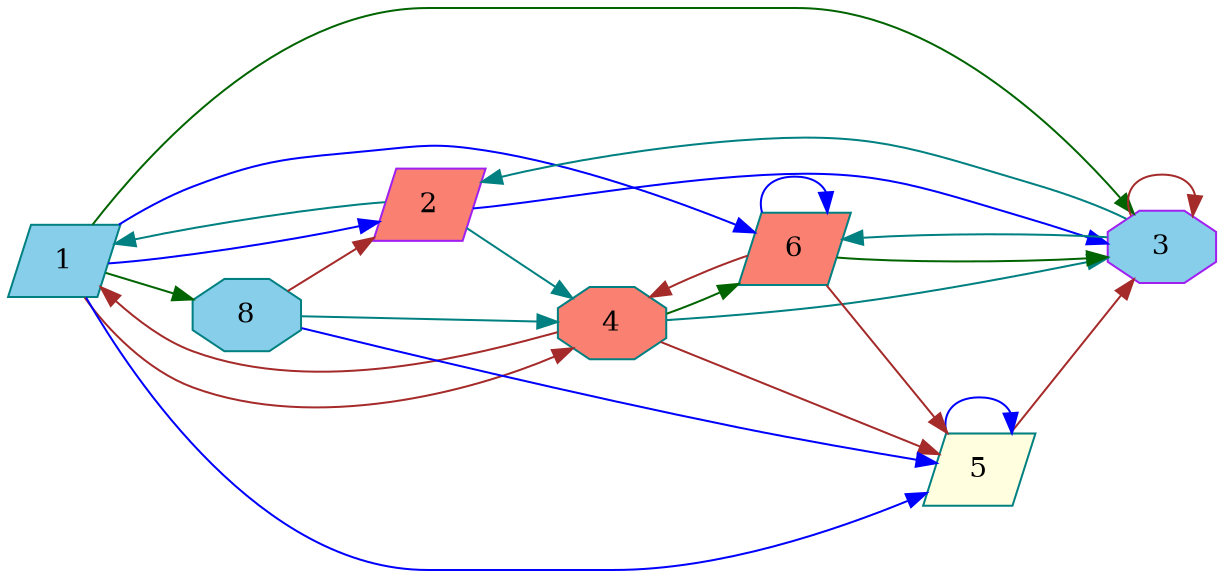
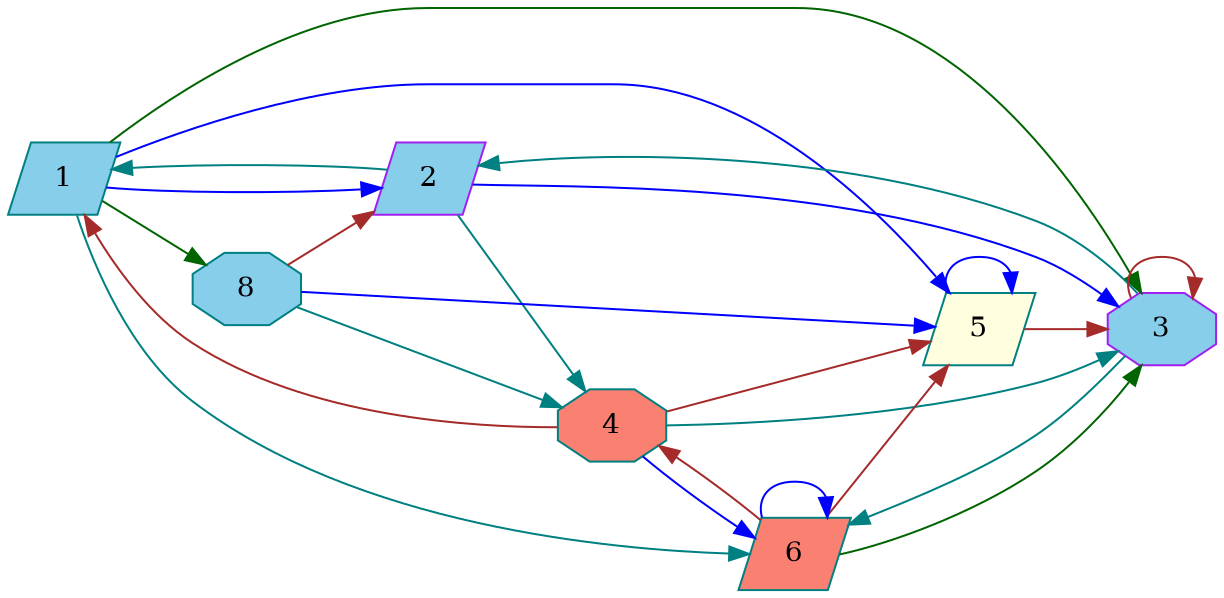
edge "1" -> "6": color blue -> teal
node "2": fillcolor salmon -> skyblue
edge "4" -> "6": color darkgreen -> blue
edge "1" -> "4": removed
